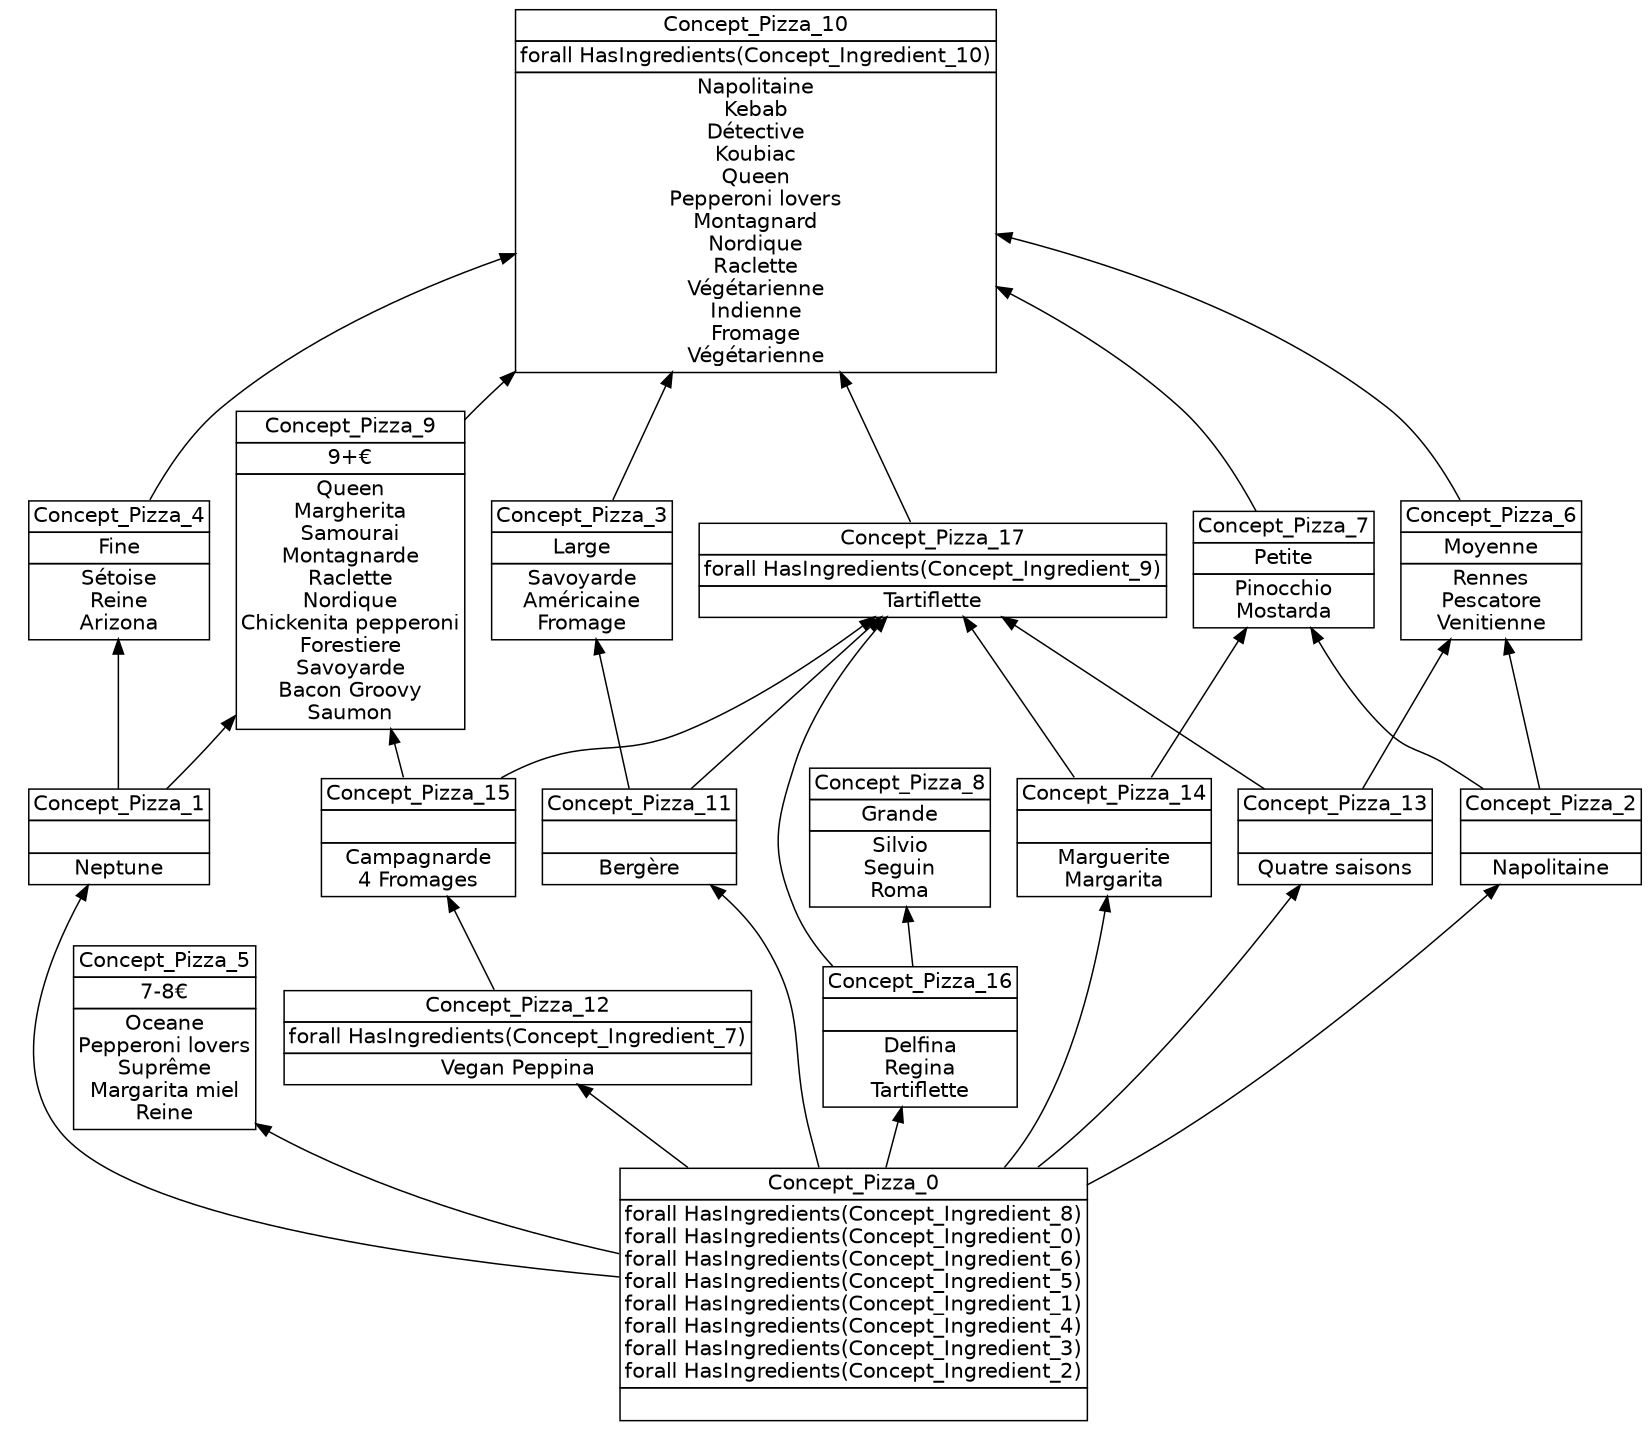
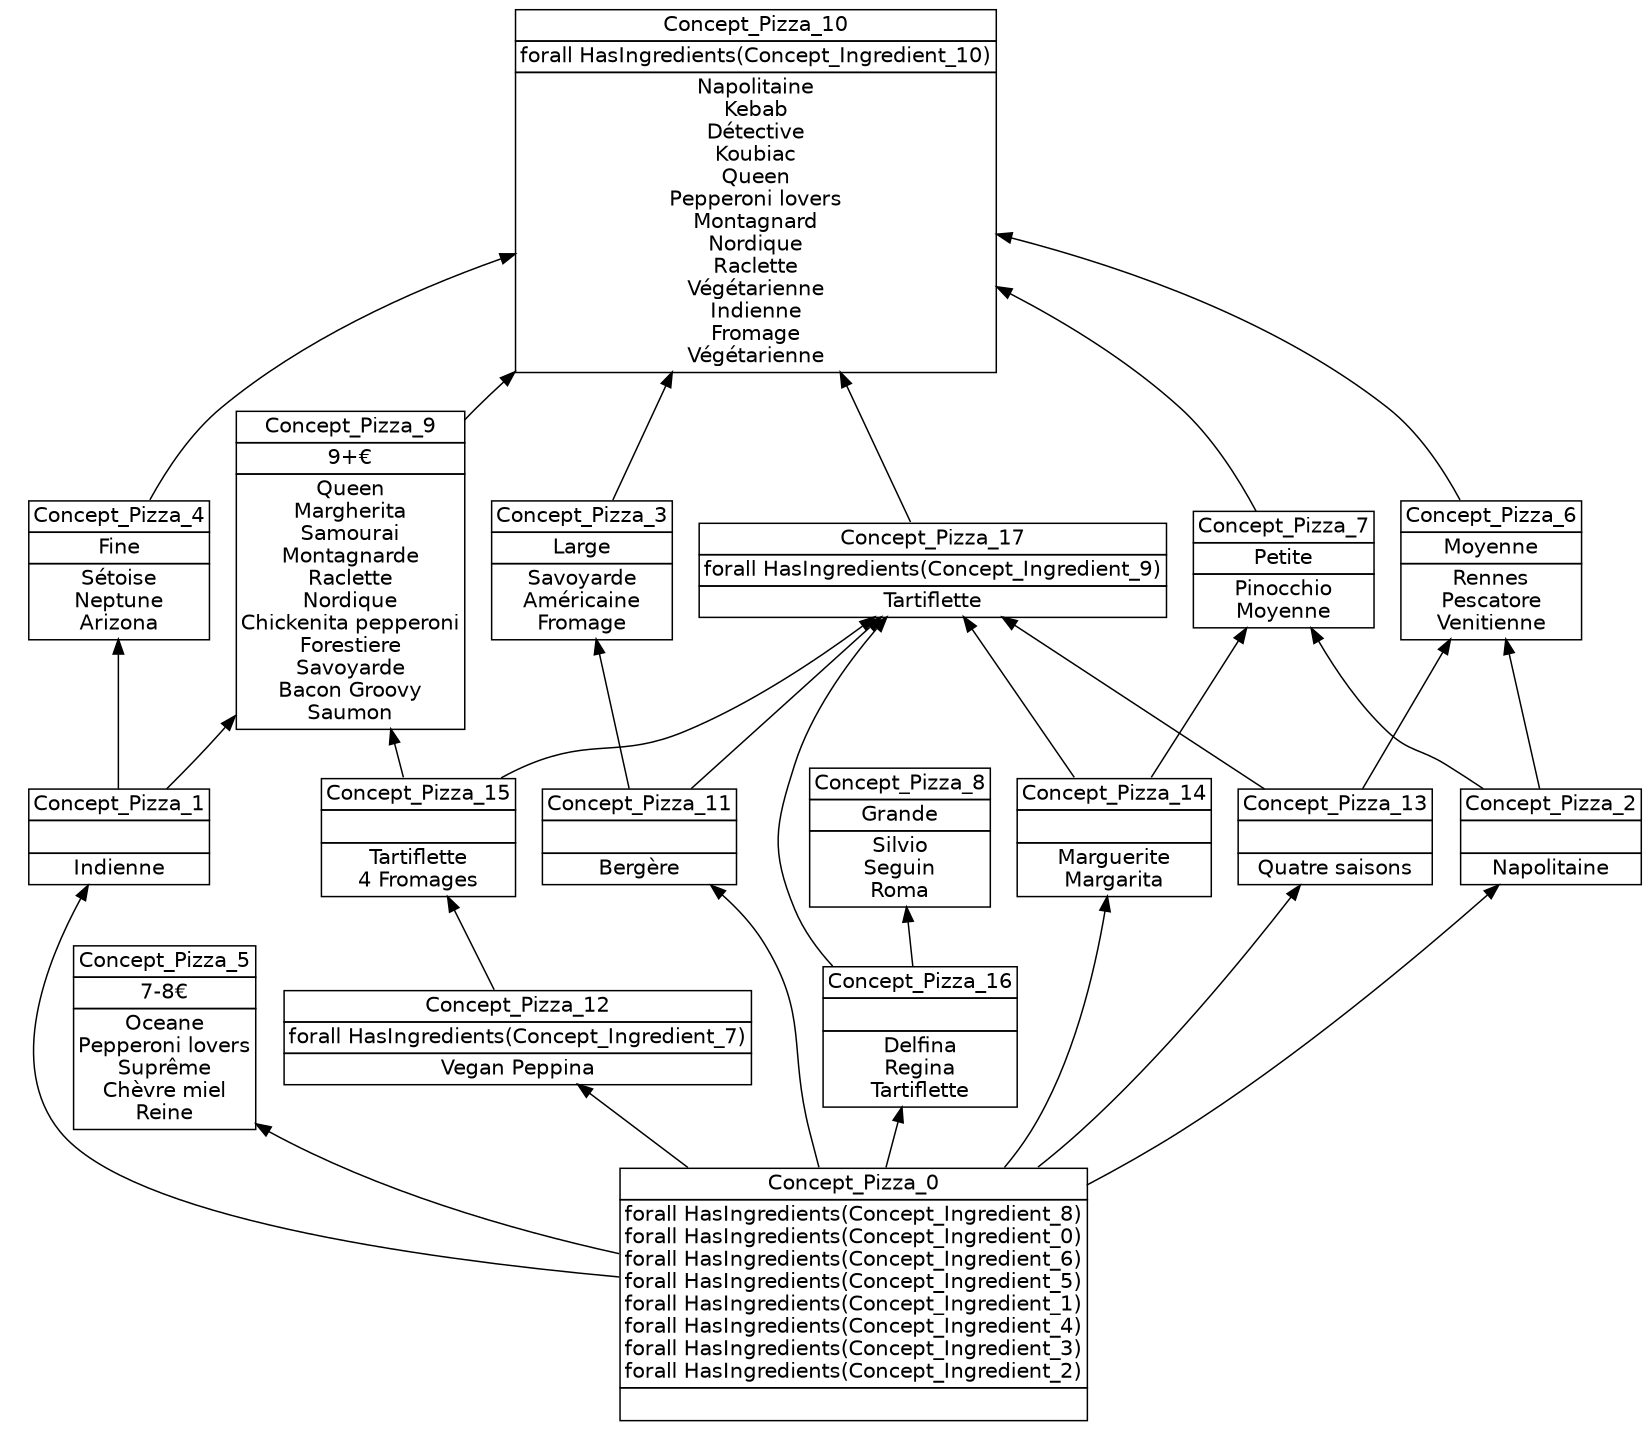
node "Concept_Pizza_4": text "Reine" -> "Neptune"
node "Concept_Pizza_7": text "Mostarda" -> "Moyenne"
node "Concept_Pizza_15": text "Campagnarde" -> "Tartiflette"
node "Concept_Pizza_1": text "Neptune" -> "Indienne"
node "Concept_Pizza_5": text "Margarita miel" -> "Chèvre miel"
